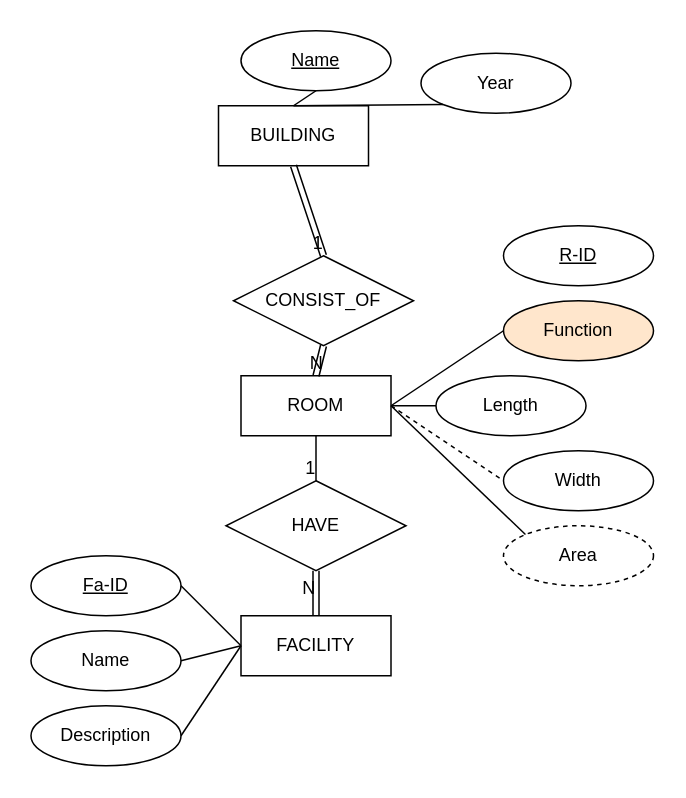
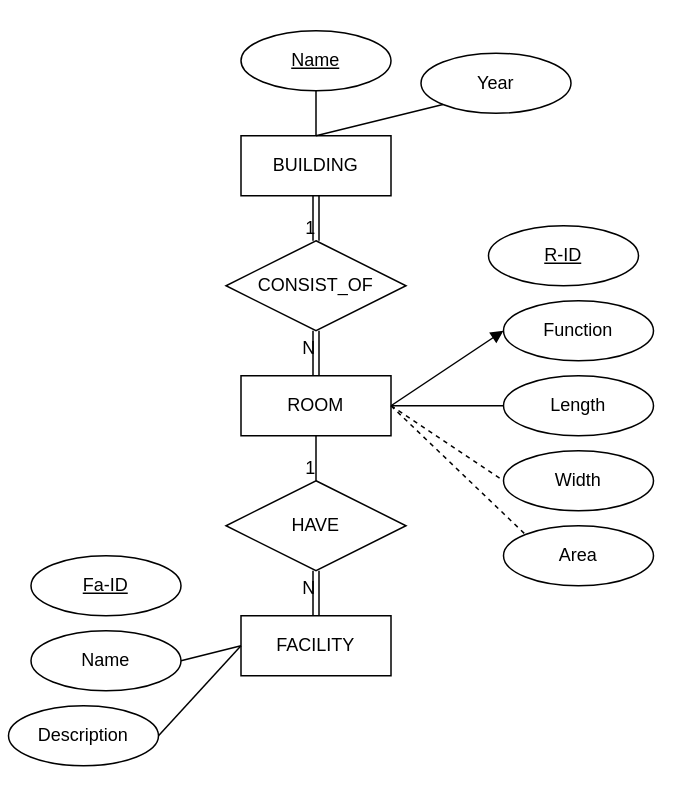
node "BUILDING": moved (293, 136) -> (316, 166)
node "R-ID": moved (578, 256) -> (563, 256)
node "CONSIST_OF": moved (323, 301) -> (316, 286)
node "Function": fillcolor #ffe6cc -> #ffffff
edge "Function" -- "ROOM": arrowhead none -> block
node "Length": moved (511, 406) -> (578, 406)
edge "ROOM" -- "Area": style solid -> dashed
node "Area": style dashed -> solid
edge "Fa-ID" -- "FACILITY": removed
node "Description": moved (106, 736) -> (83, 736)
